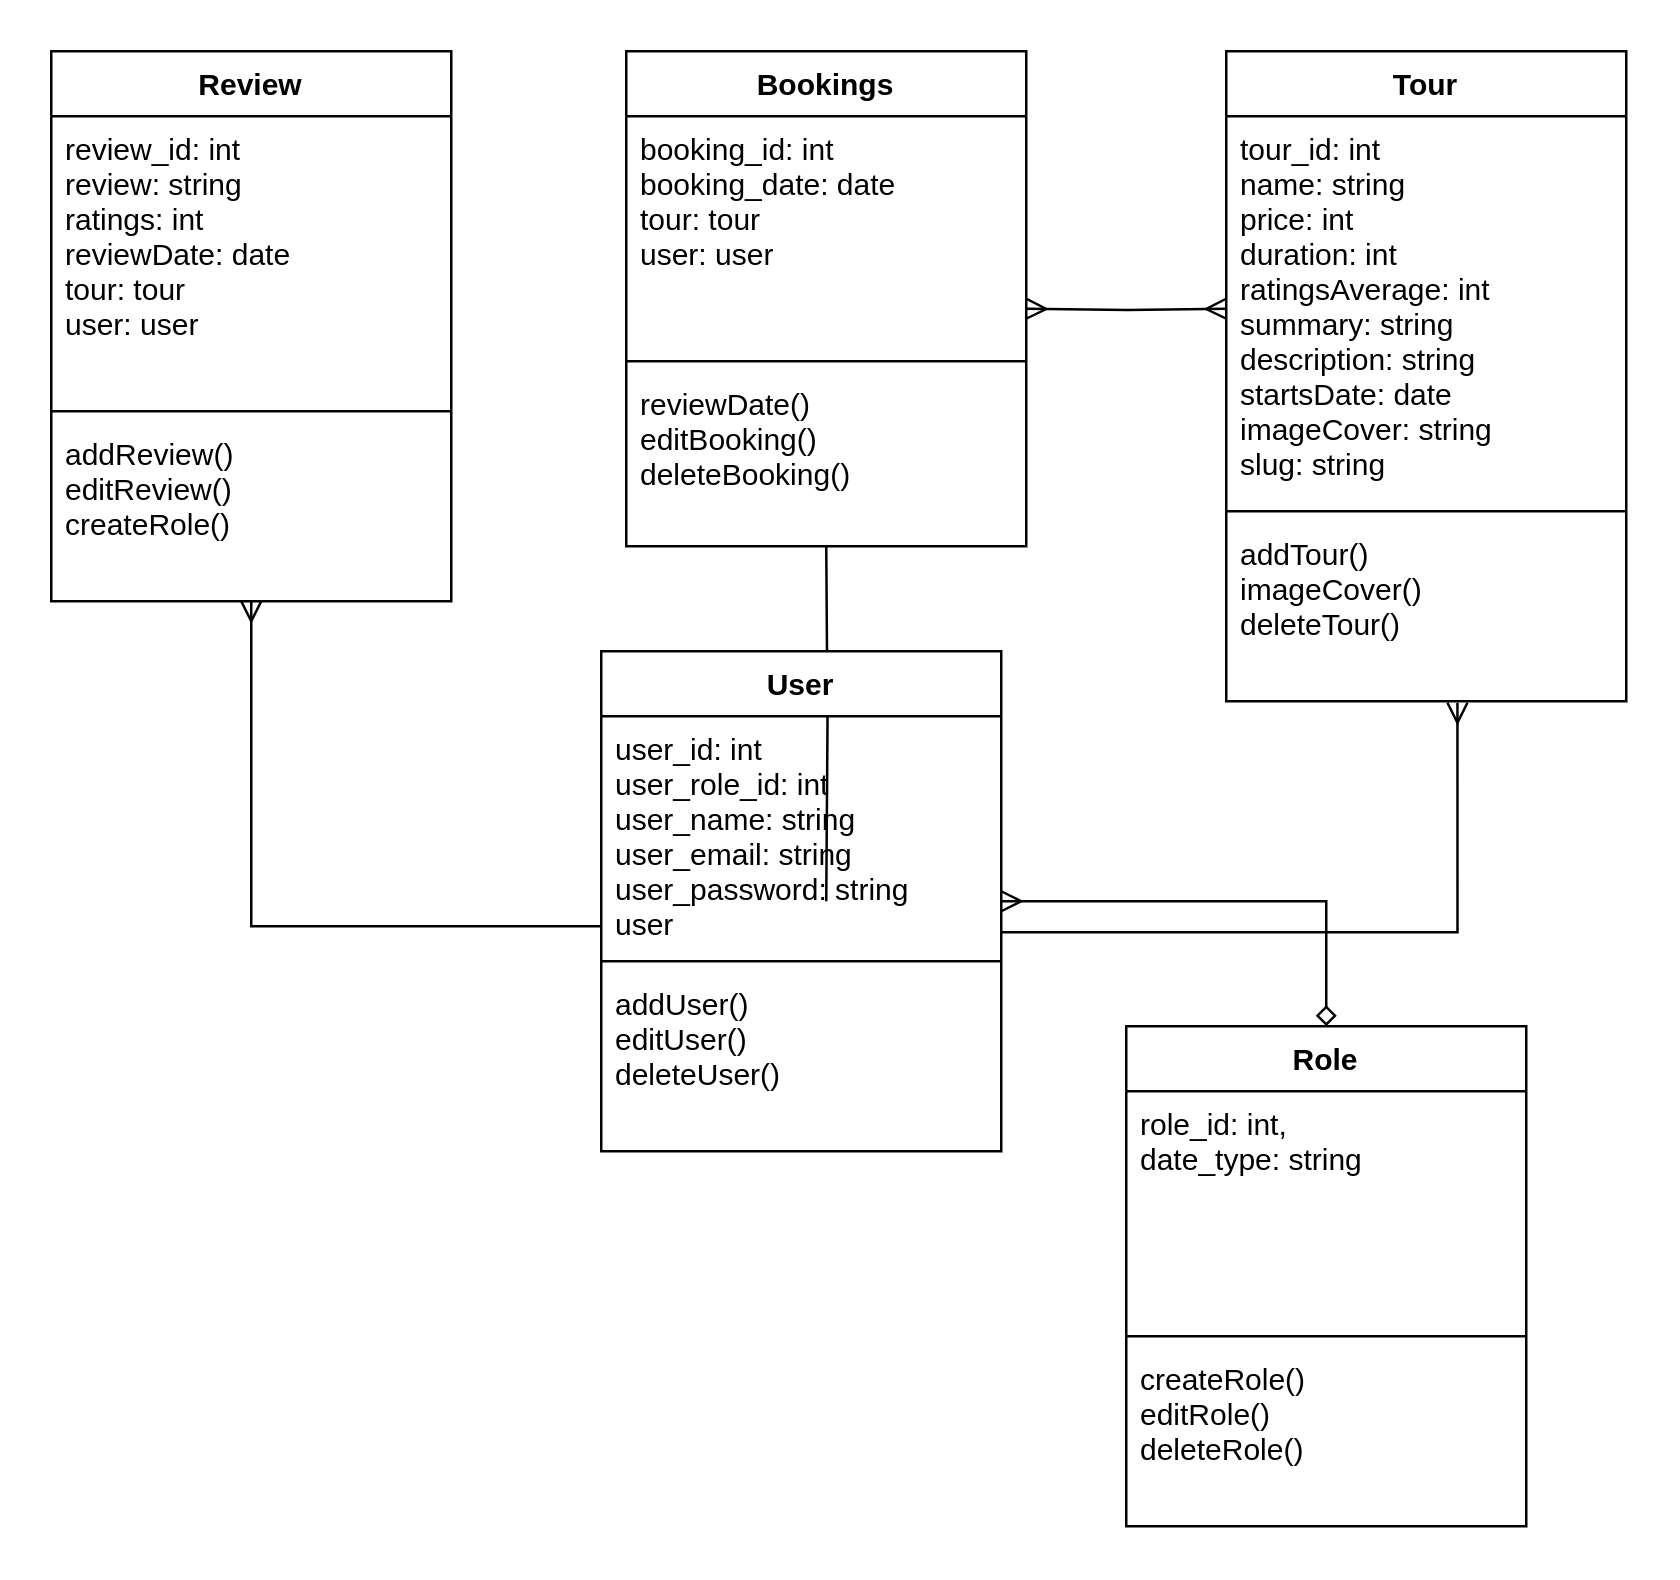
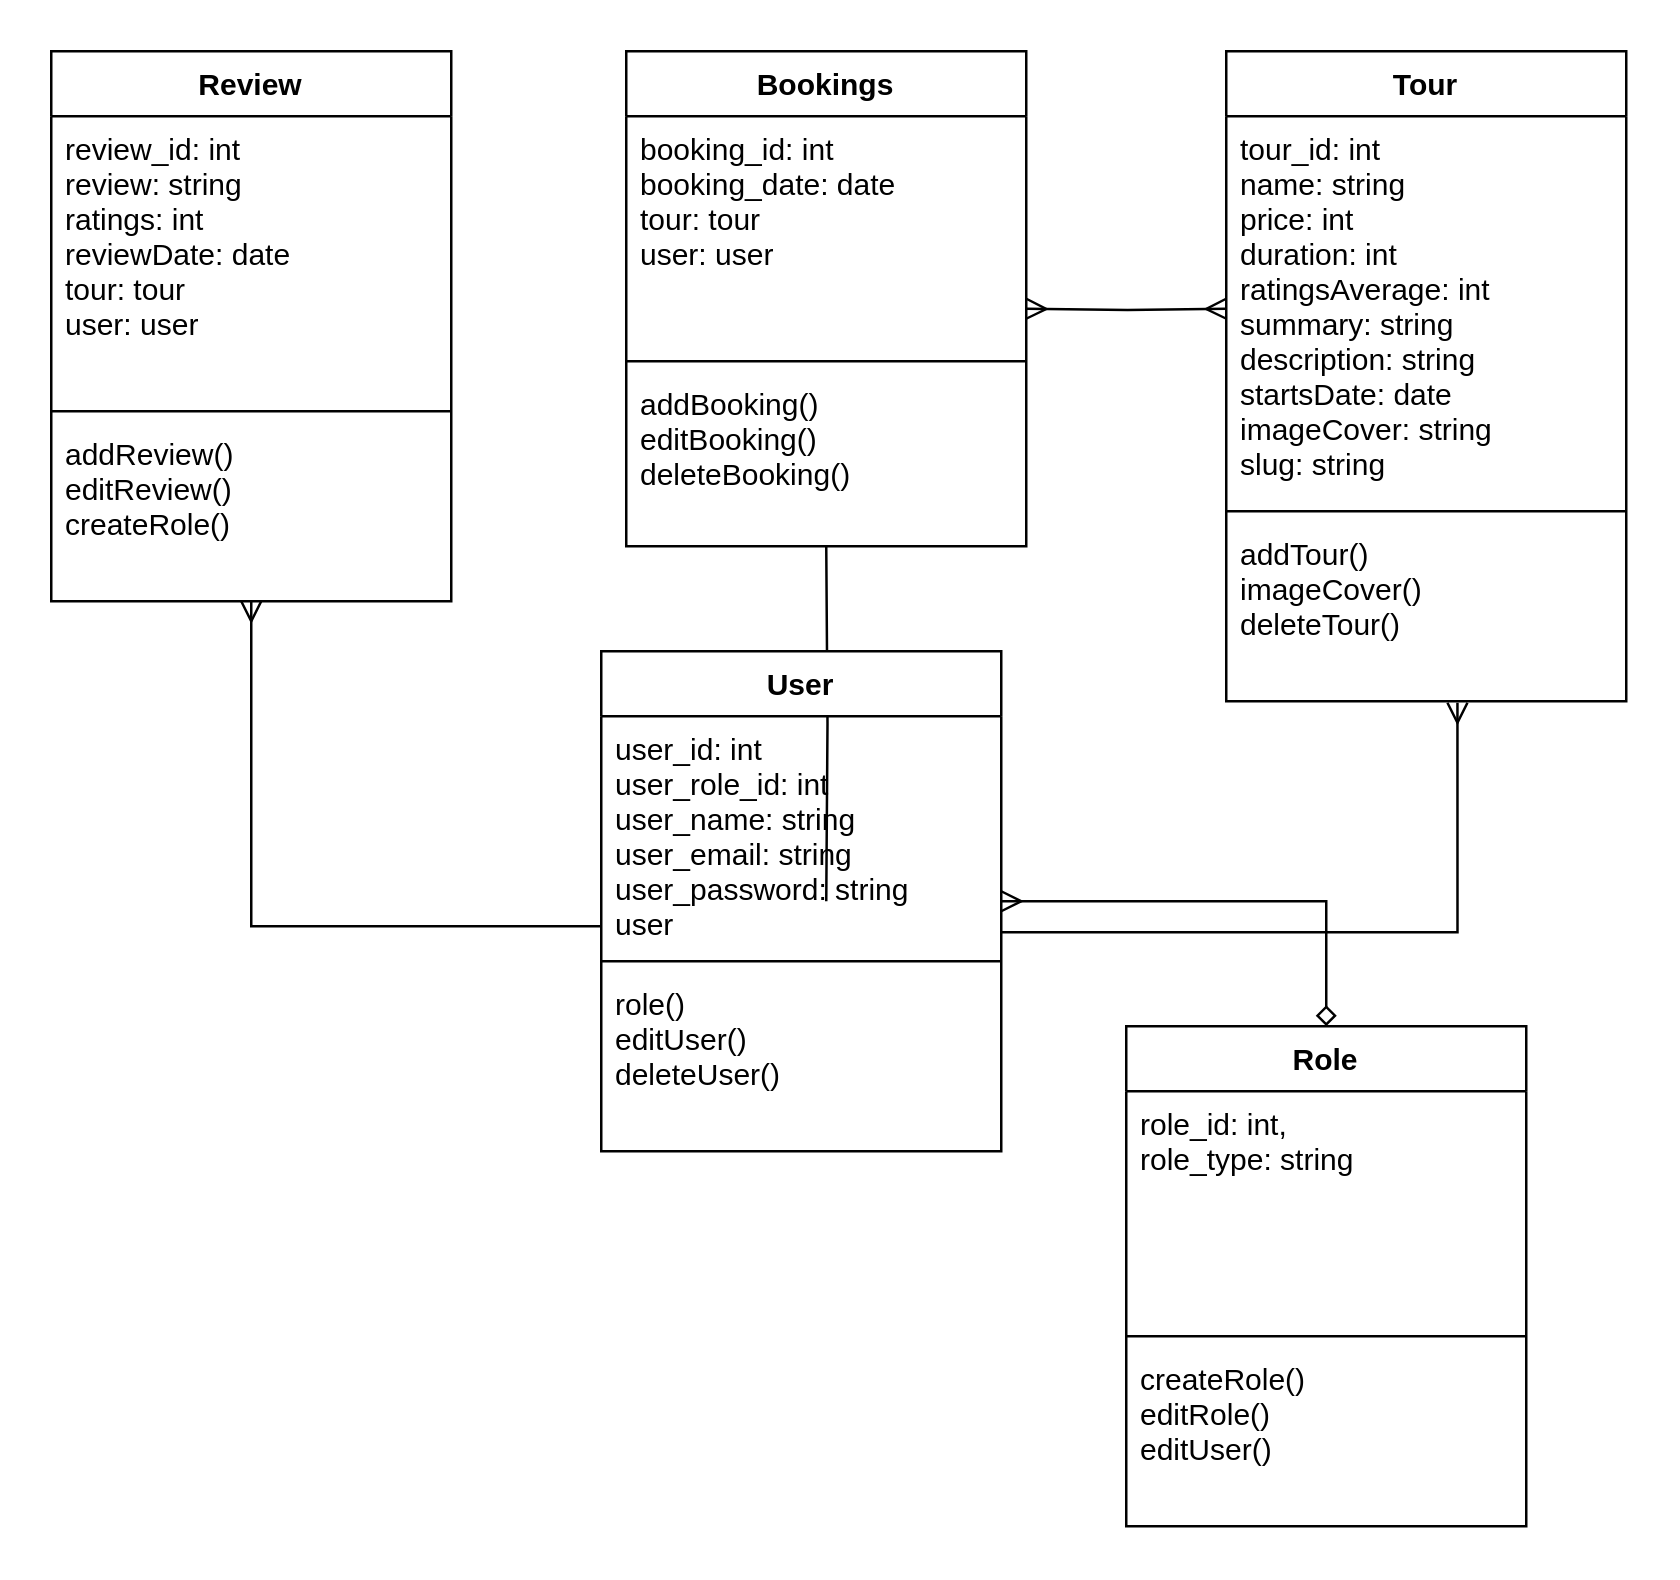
node "reviewDate() editBooking() deleteBooking()": label "reviewDate() editBooking() deleteBooking()" -> "addBooking() editBooking() deleteBooking()"
node "addUser() editUser() deleteUser()": label "addUser() editUser() deleteUser()" -> "role() editUser() deleteUser()"
node "role_id: int, date_type: string": label "role_id: int, date_type: string" -> "role_id: int, role_type: string"
node "createRole() editRole() deleteRole()": label "createRole() editRole() deleteRole()" -> "createRole() editRole() editUser()"
